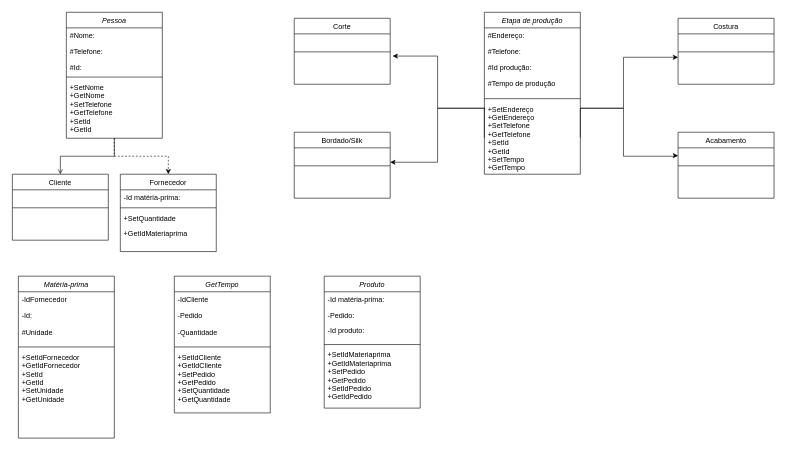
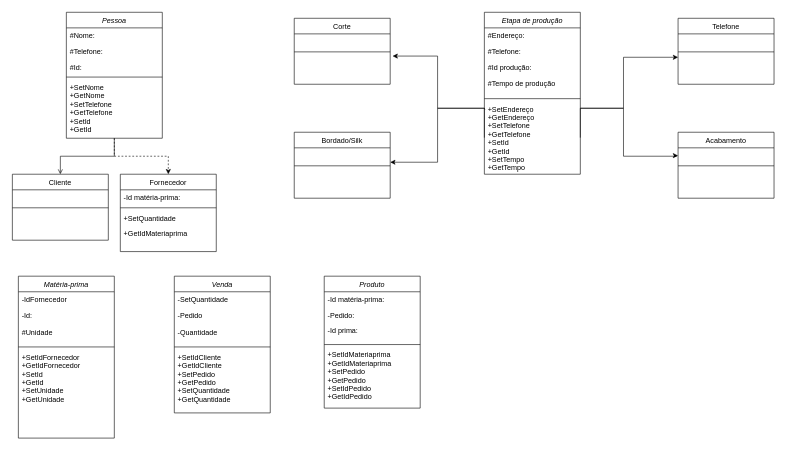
node "Costura": label "Costura" -> "Telefone"
node "GetTempo": label "GetTempo" -> "Venda"
node "-IdCliente": label "-IdCliente" -> "-SetQuantidade"
node "-Id produto:": label "-Id produto:" -> "-Id prima:"
